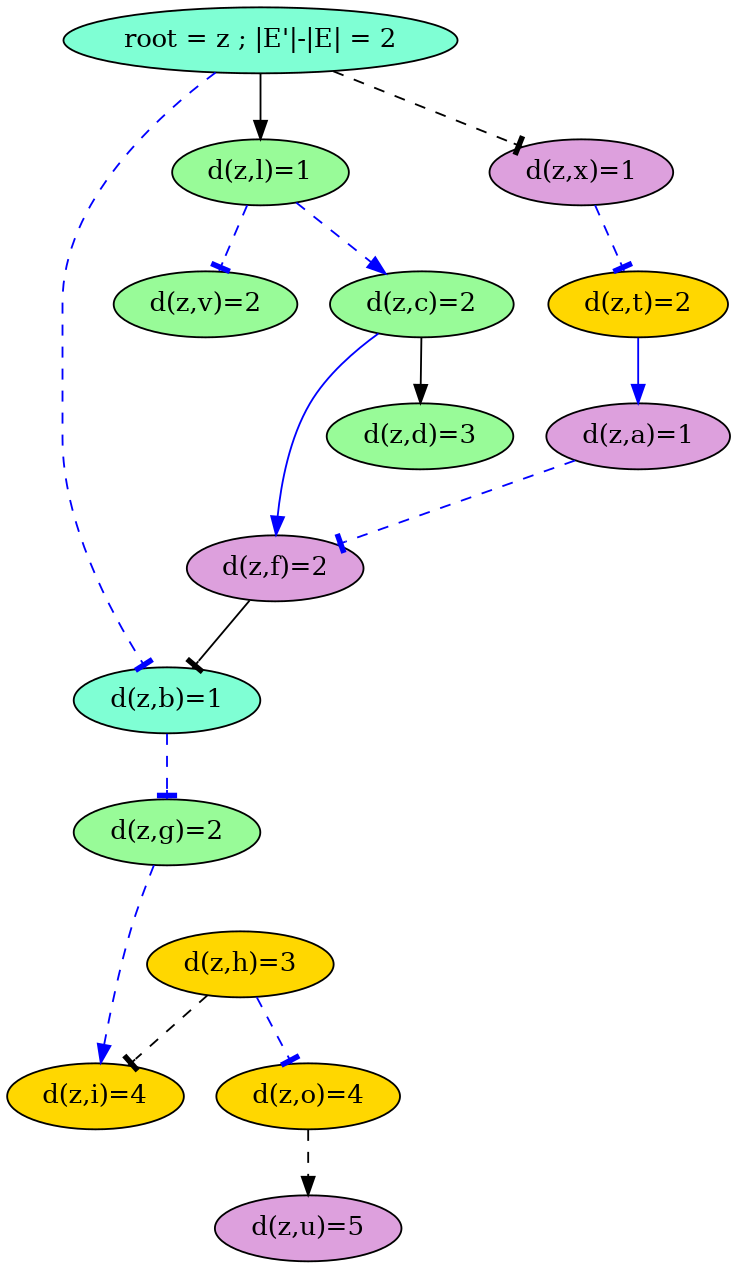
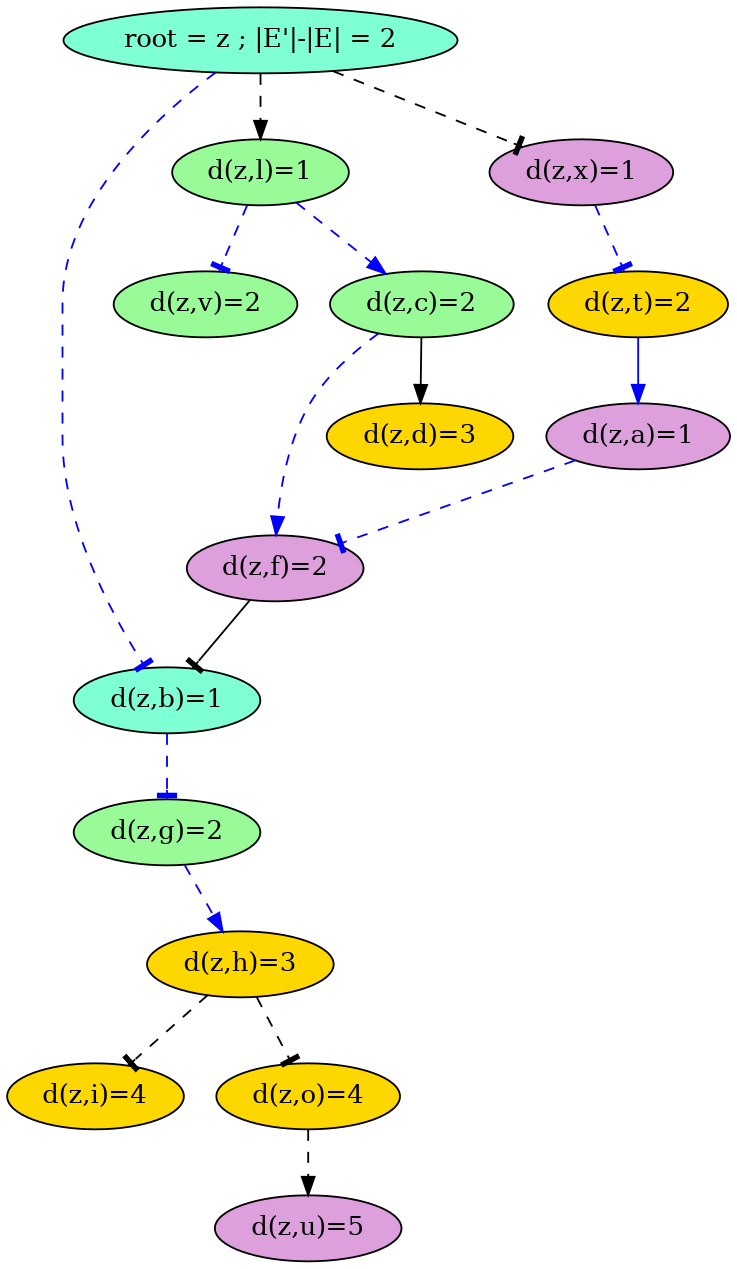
edge "root = z ; |E'|-|E| = 2" -> "d(z,l)=1": style solid -> dashed
edge "d(z,c)=2" -> "d(z,f)=2": style solid -> dashed
node "d(z,d)=3": fillcolor palegreen -> gold
edge "d(z,g)=2" -> "d(z,i)=4": now "d(z,g)=2" -> "d(z,h)=3"
edge "d(z,h)=3" -> "d(z,o)=4": color blue -> black
